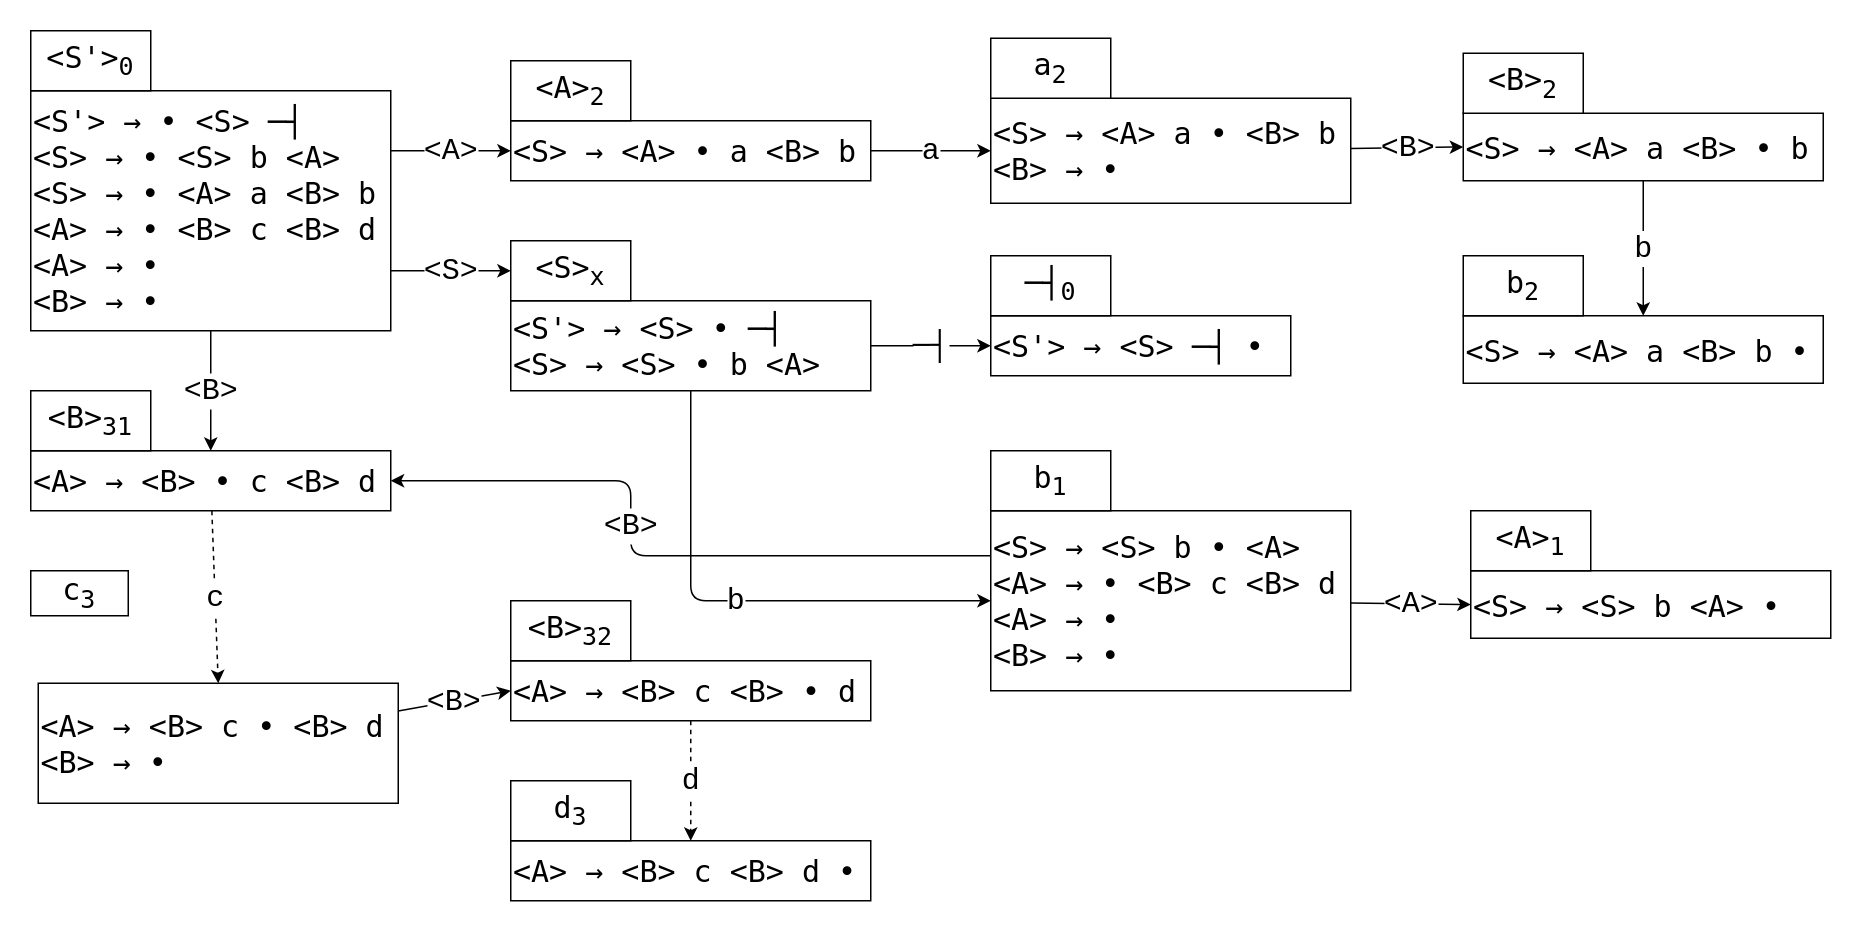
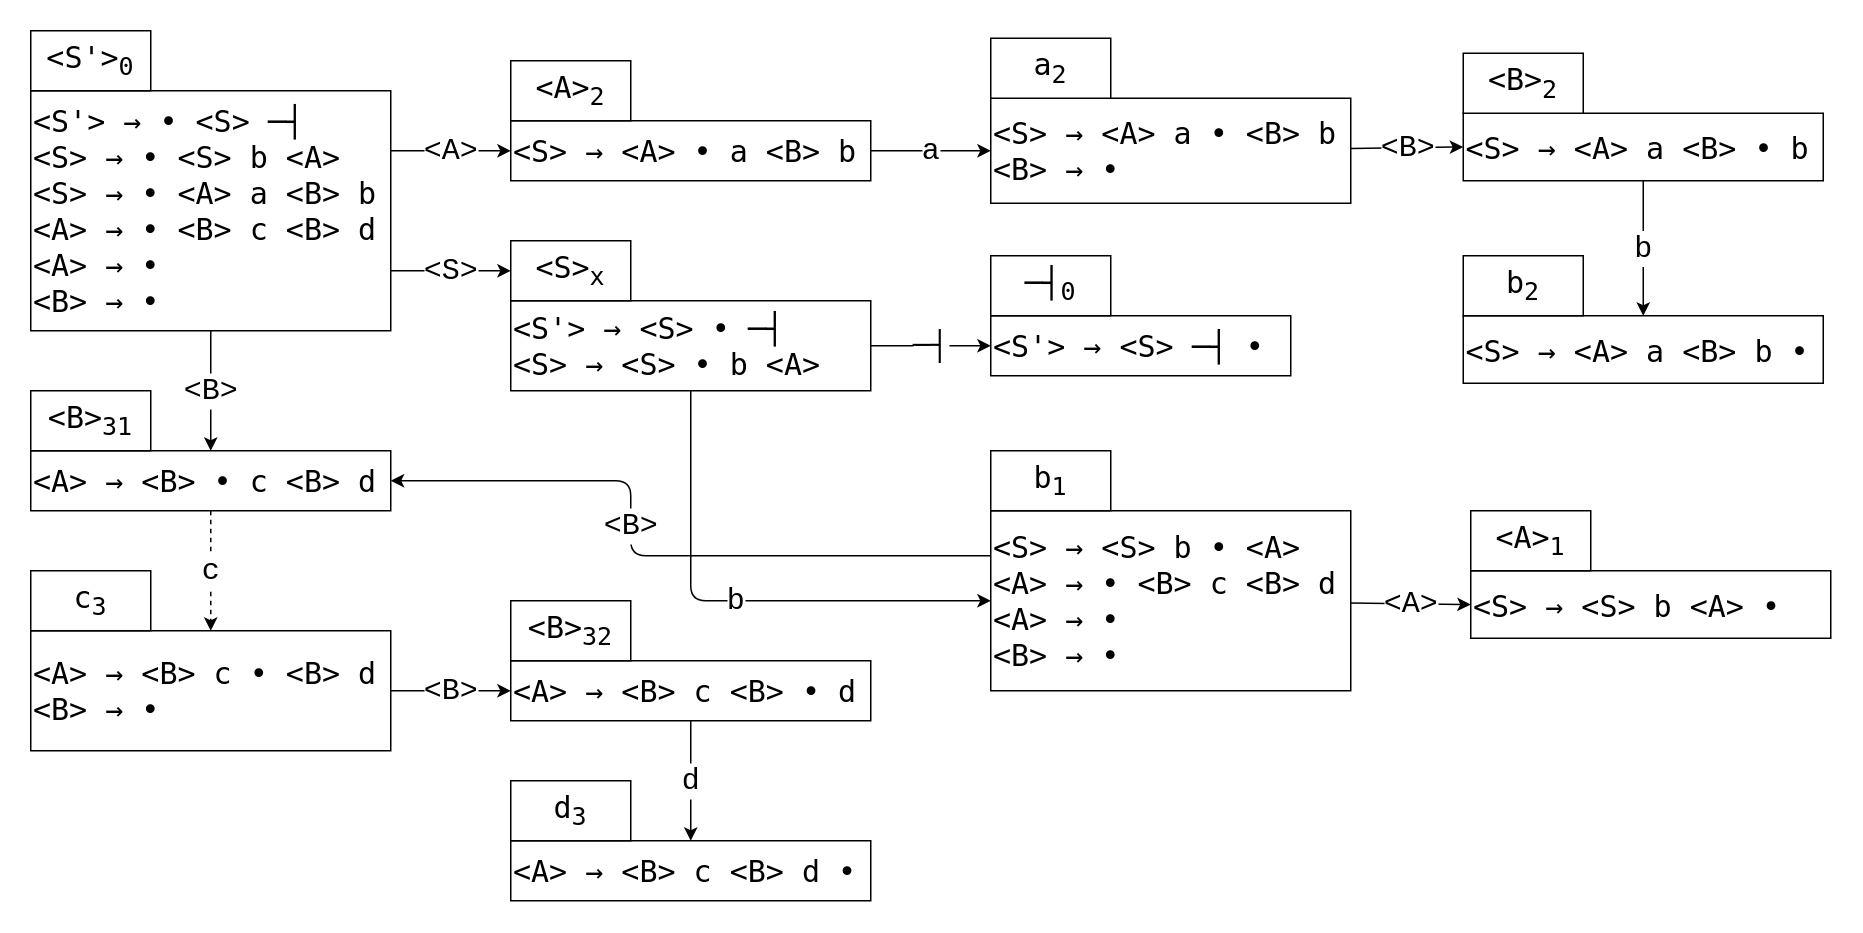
node "c3": size 98x45 -> 120x60
node "<A> → <B> c • <B> d <B> → •": moved (218, 743) -> (211, 691)
edge "<A> → <B> c <B> • d" -> "<A> → <B> c <B> d •": style dashed -> solid
